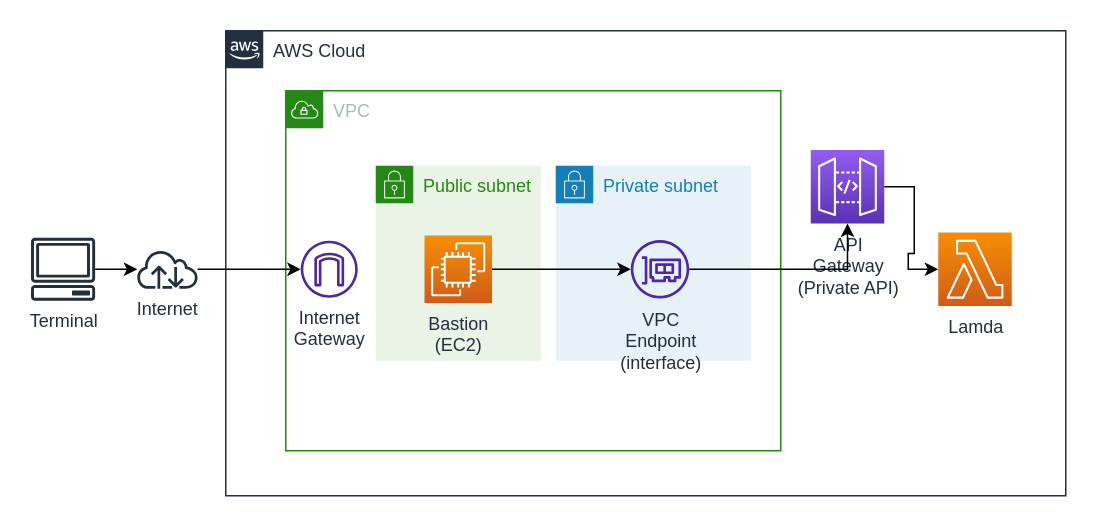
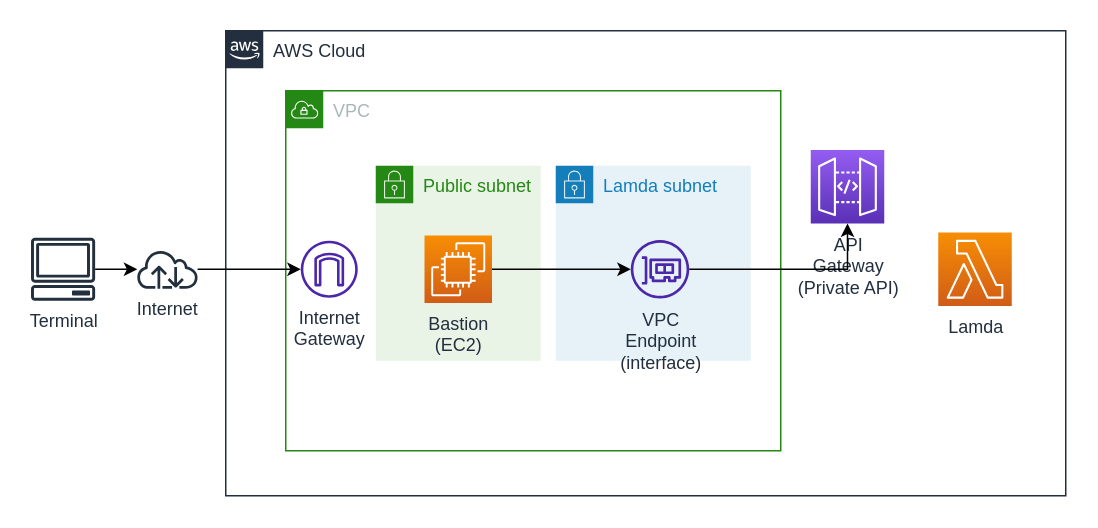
node "Private subnet": label "Private subnet" -> "Lamda subnet"
edge "API Gateway (Private API)" -> "Lamda": removed
